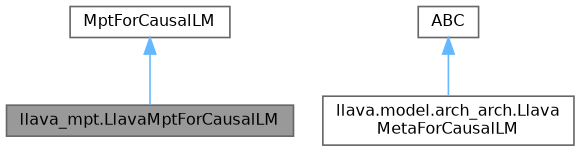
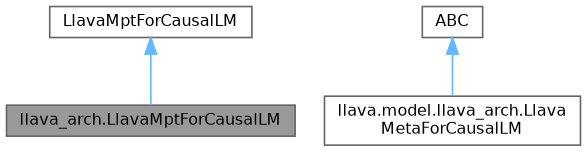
node "MptForCausalLM": label "MptForCausalLM" -> "LlavaMptForCausalLM"
node "llava_mpt.LlavaMptForCausalLM": label "llava_mpt.LlavaMptForCausalLM" -> "llava_arch.LlavaMptForCausalLM"
node "llava.model.arch_arch.Llava MetaForCausalLM": label "llava.model.arch_arch.Llava MetaForCausalLM" -> "llava.model.llava_arch.Llava MetaForCausalLM"
